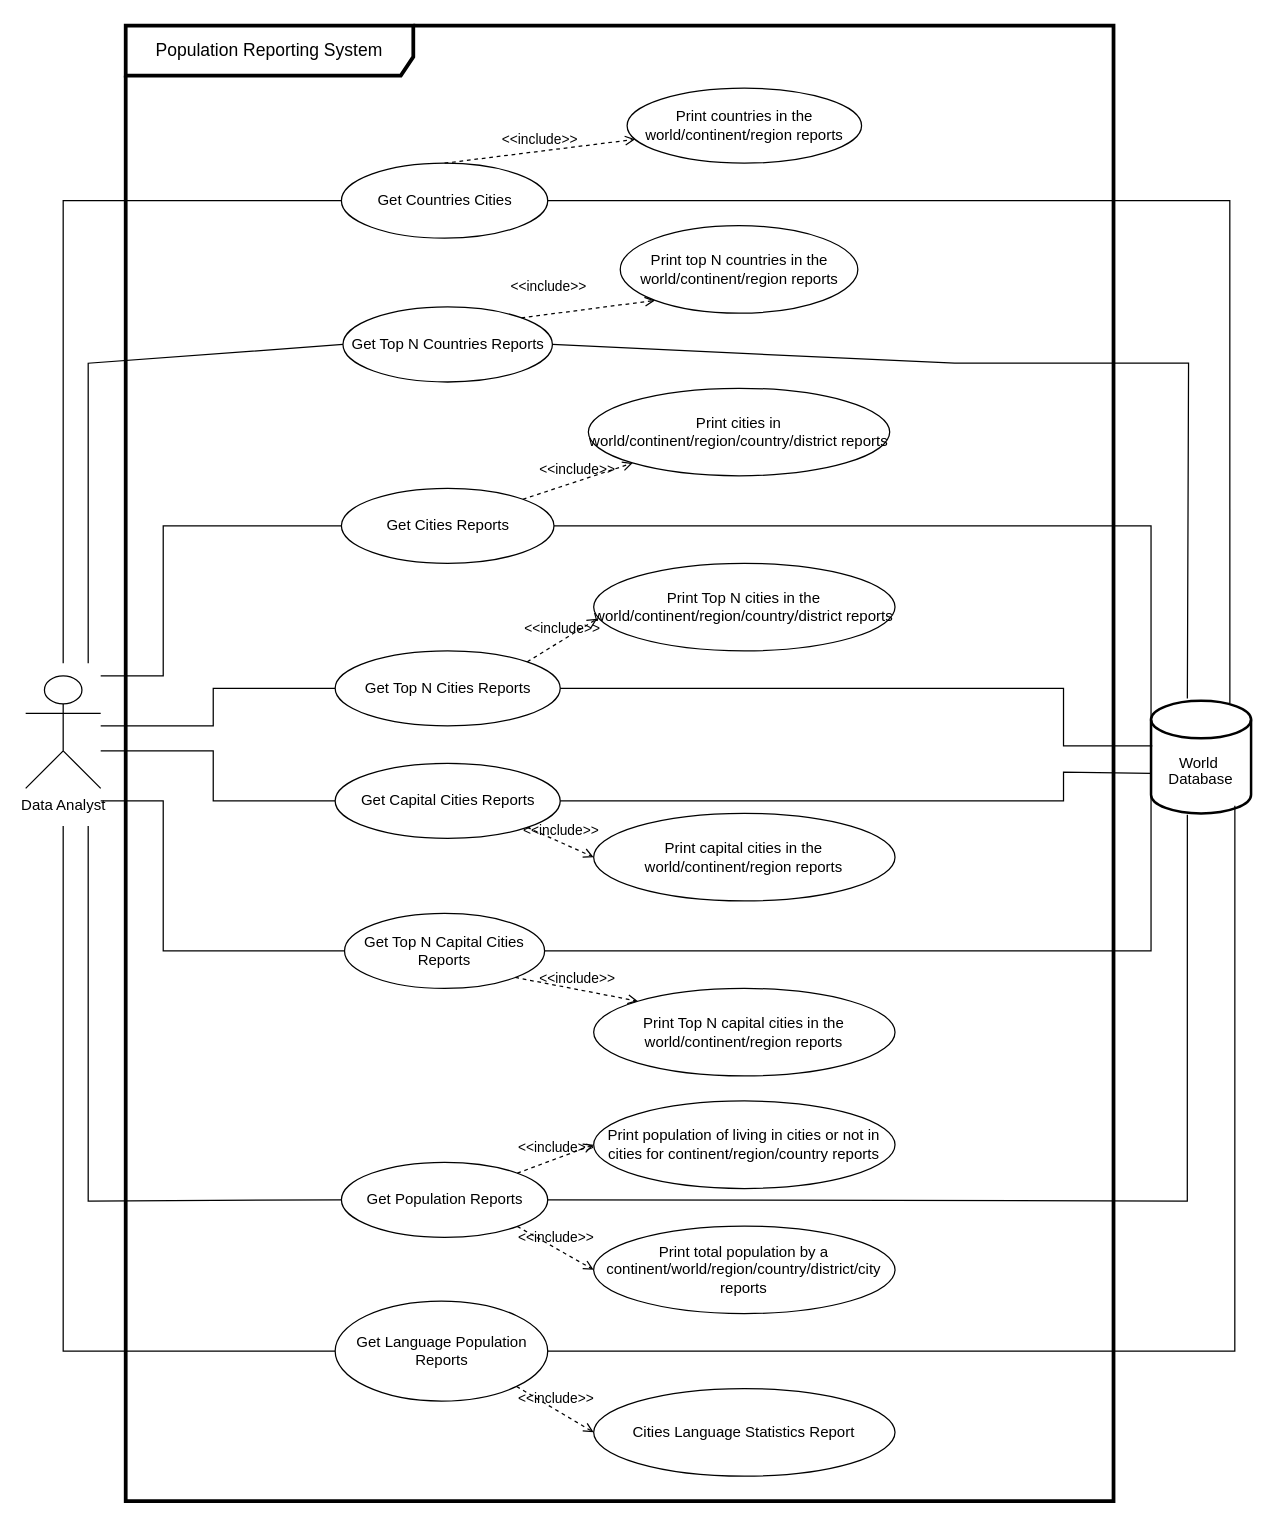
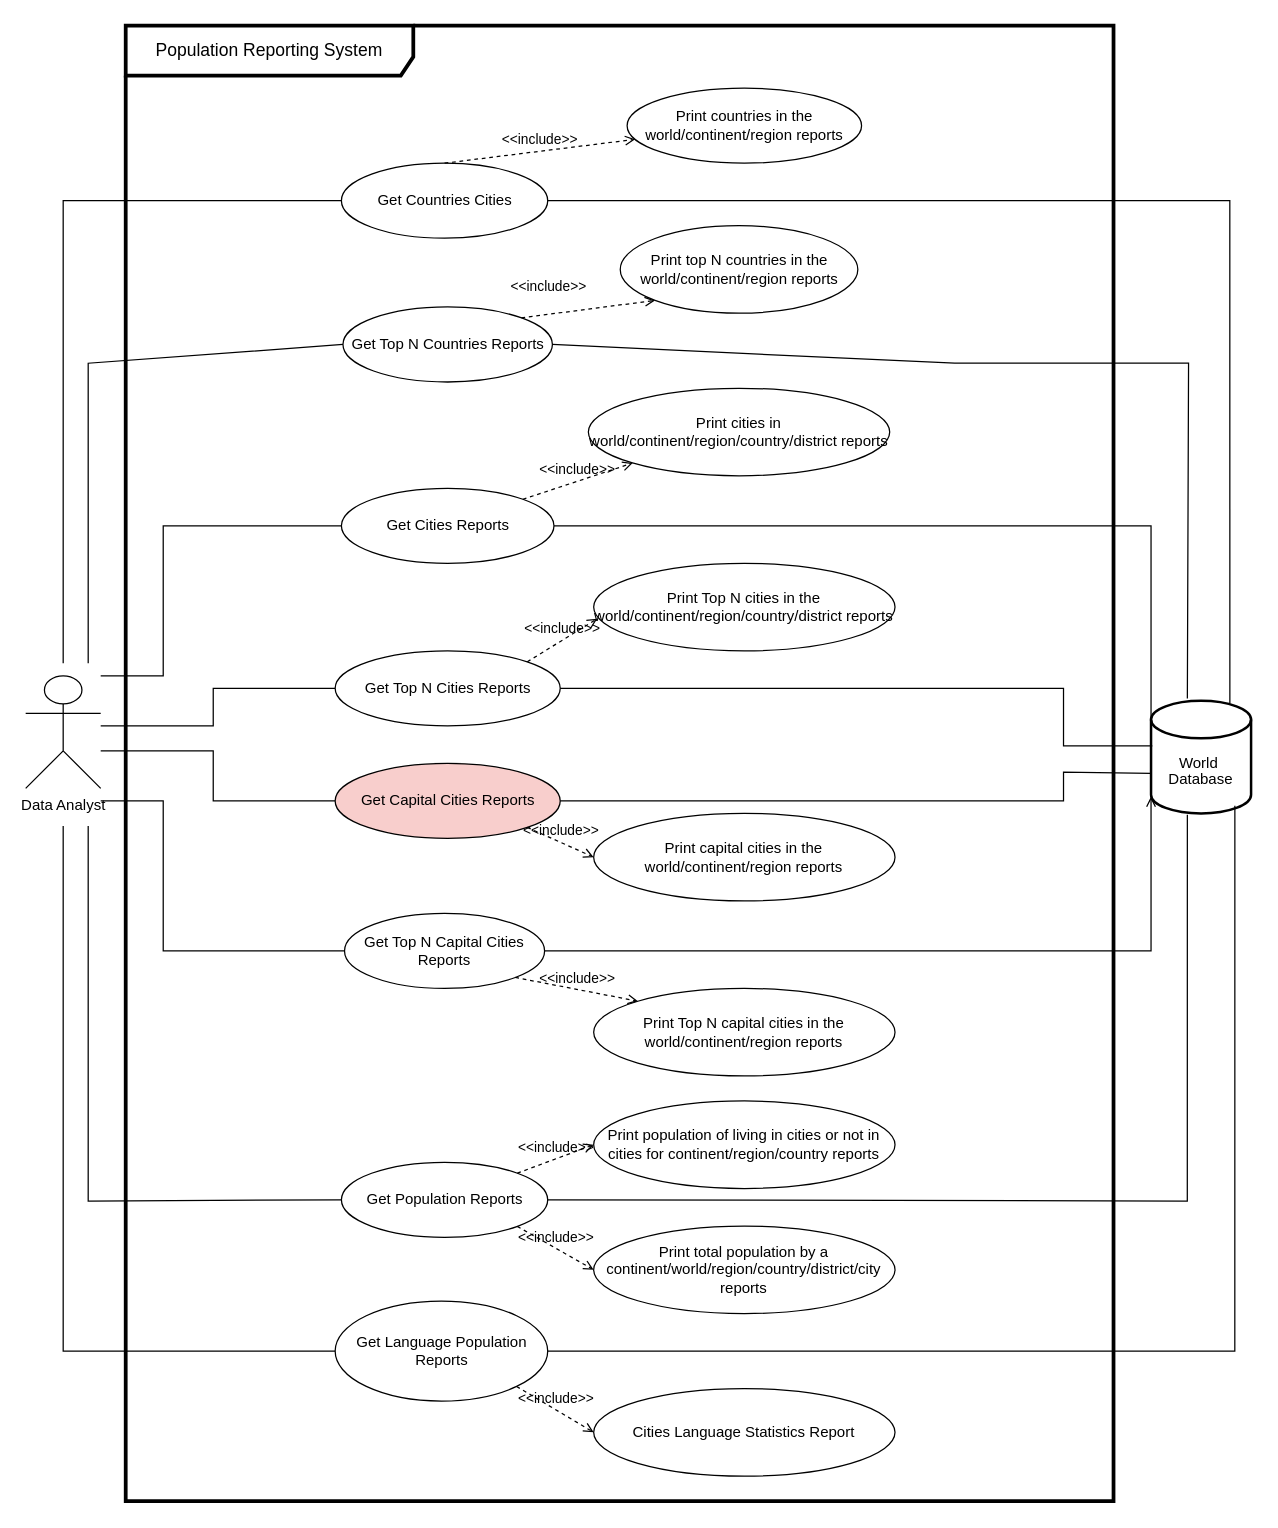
node "Get Capital Cities Reports": fillcolor #ffffff -> #f8cecc
edge "World Database" -- "Get Top N Capital Cities Reports": arrowhead none -> open
